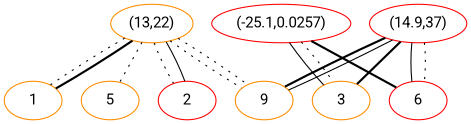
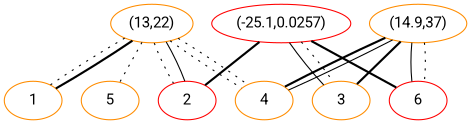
node "(14.9,37)": color red -> darkorange
edge "(-25.1,0.0257)" -- "2": added
node "9": label "9" -> "4"
